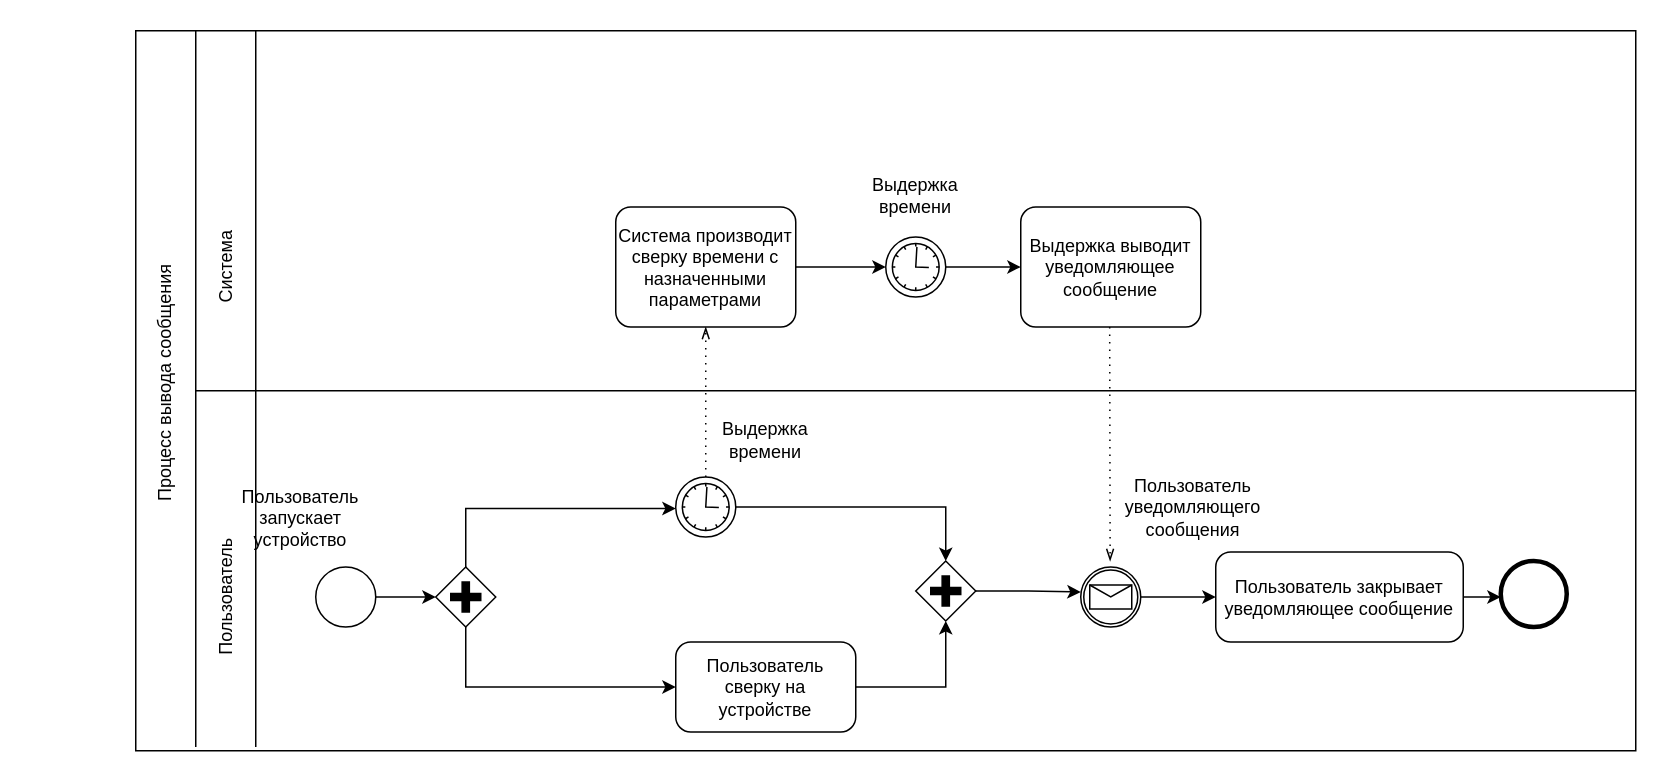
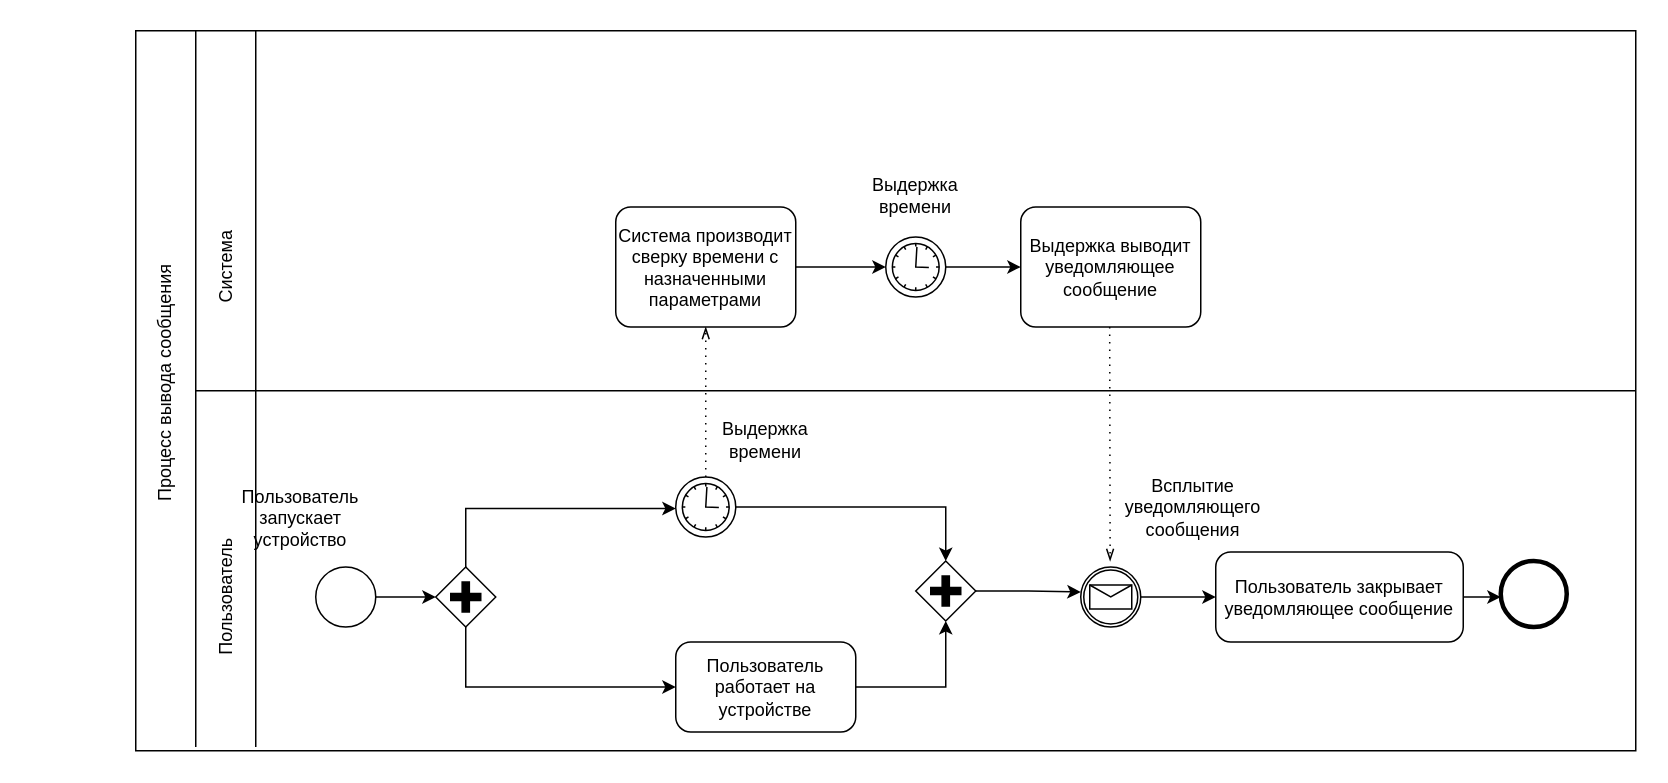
node "Пользователь уведомляющего сообщения": label "Пользователь уведомляющего сообщения" -> "Всплытие уведомляющего сообщения"
node "Пользователь сверку на устройстве": label "Пользователь сверку на устройстве" -> "Пользователь работает на устройстве"
